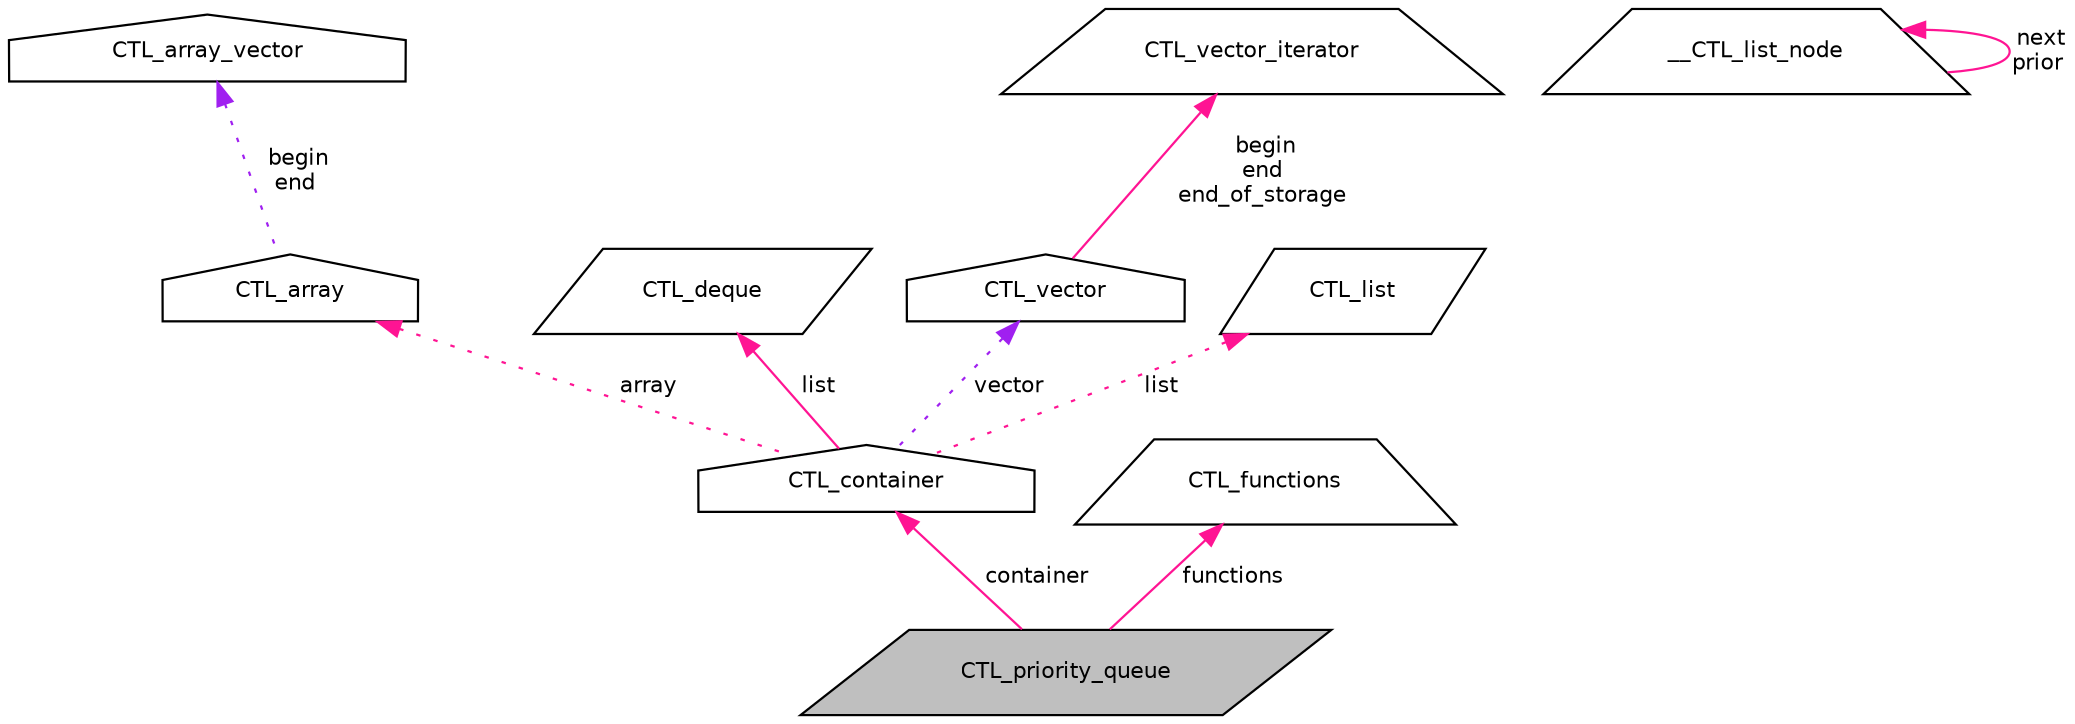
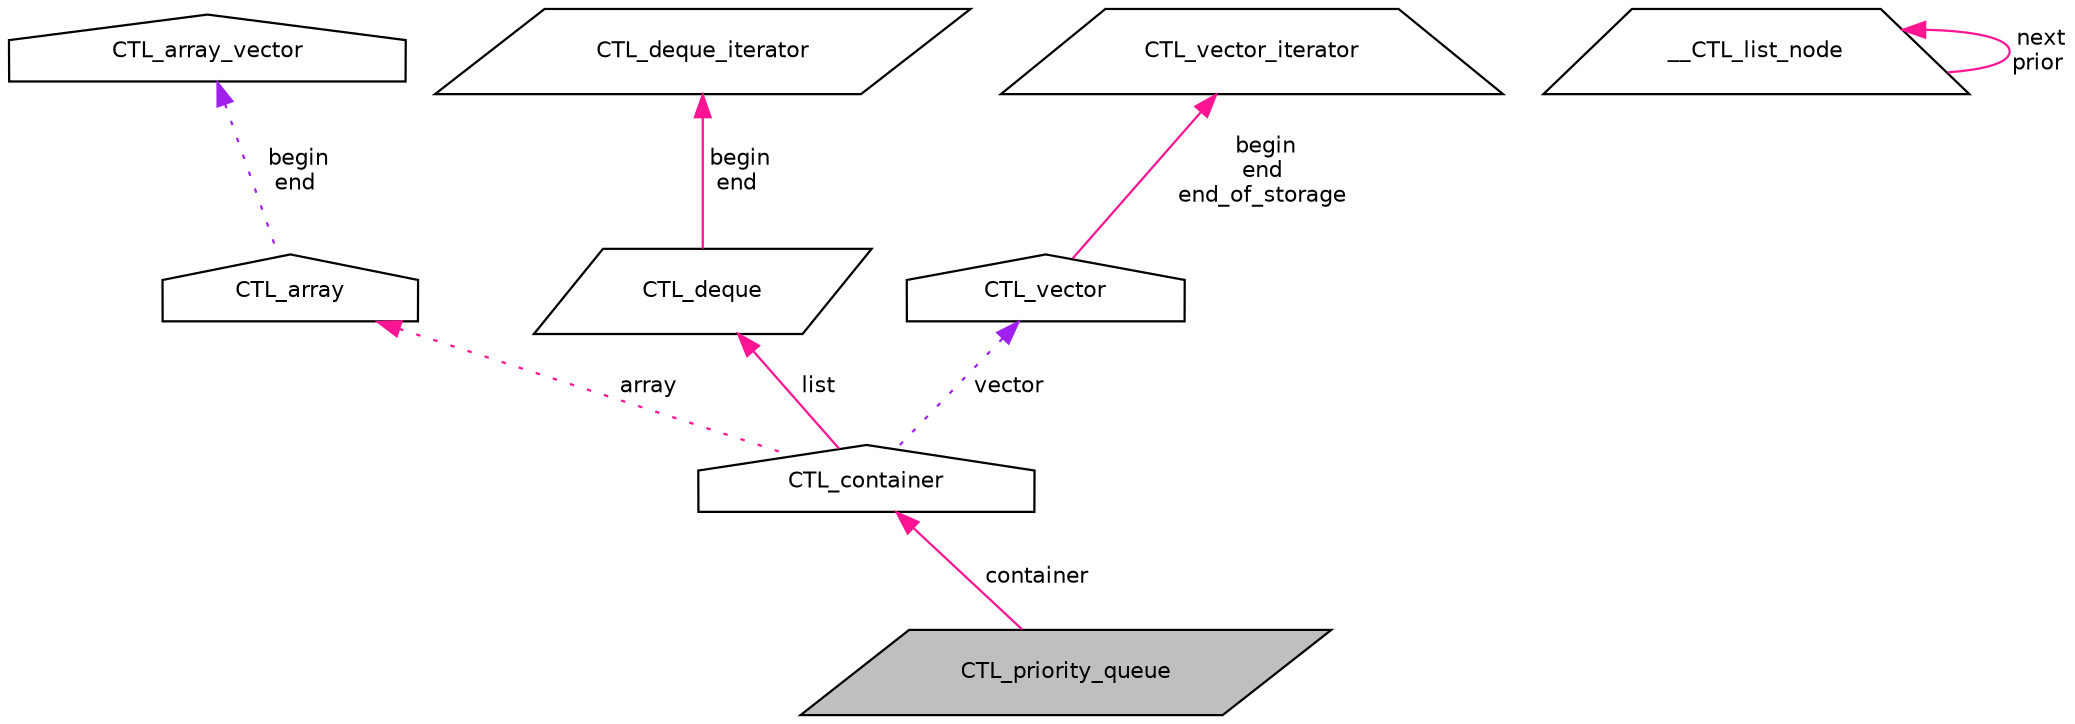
node "CTL_deque_iterator": added
node "CTL_list": removed
node "CTL_functions": removed
